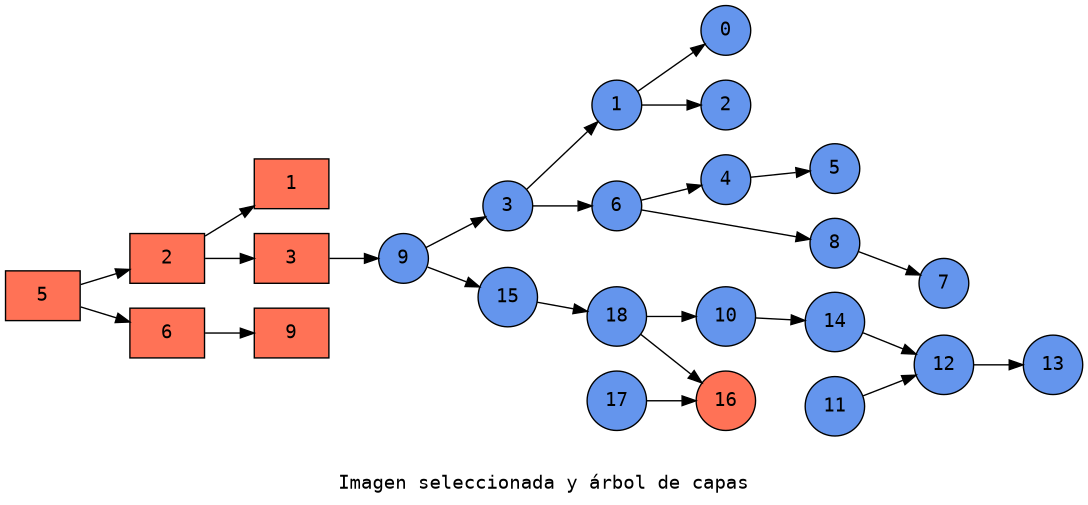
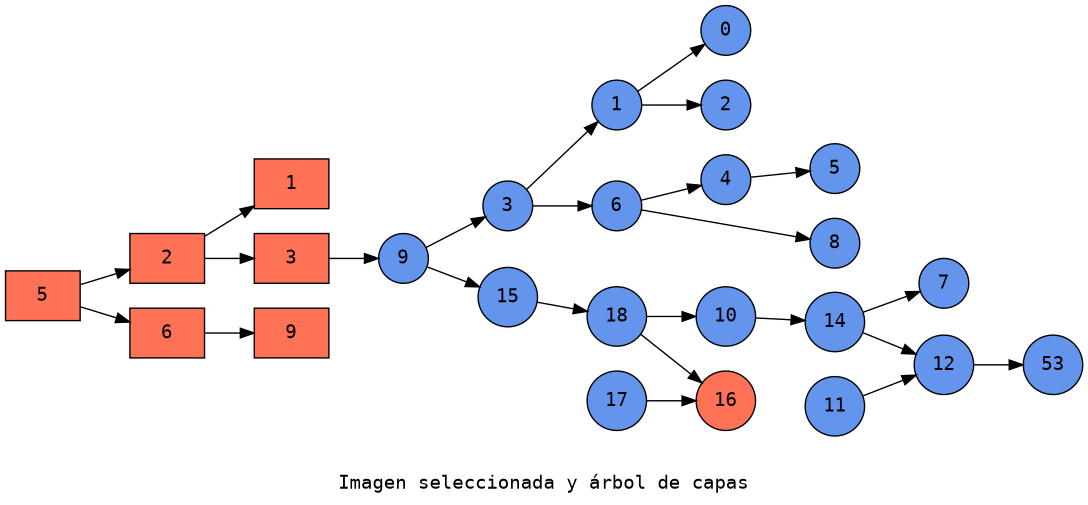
edge "8" -> "7": now "14" -> "7"
node "13": label "13" -> "53"
